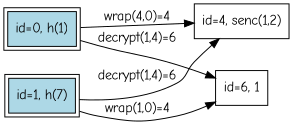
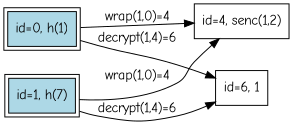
edge "id=0, h(1)" -> "id=4, senc(1,2)": label "wrap(4,0)=4" -> "wrap(1,0)=4"
edge "id=1, h(7)" -> "id=4, senc(1,2)": label "decrypt(1,4)=6" -> "wrap(1,0)=4"
edge "id=1, h(7)" -> "id=6, 1": label "wrap(1,0)=4" -> "decrypt(1,4)=6"
